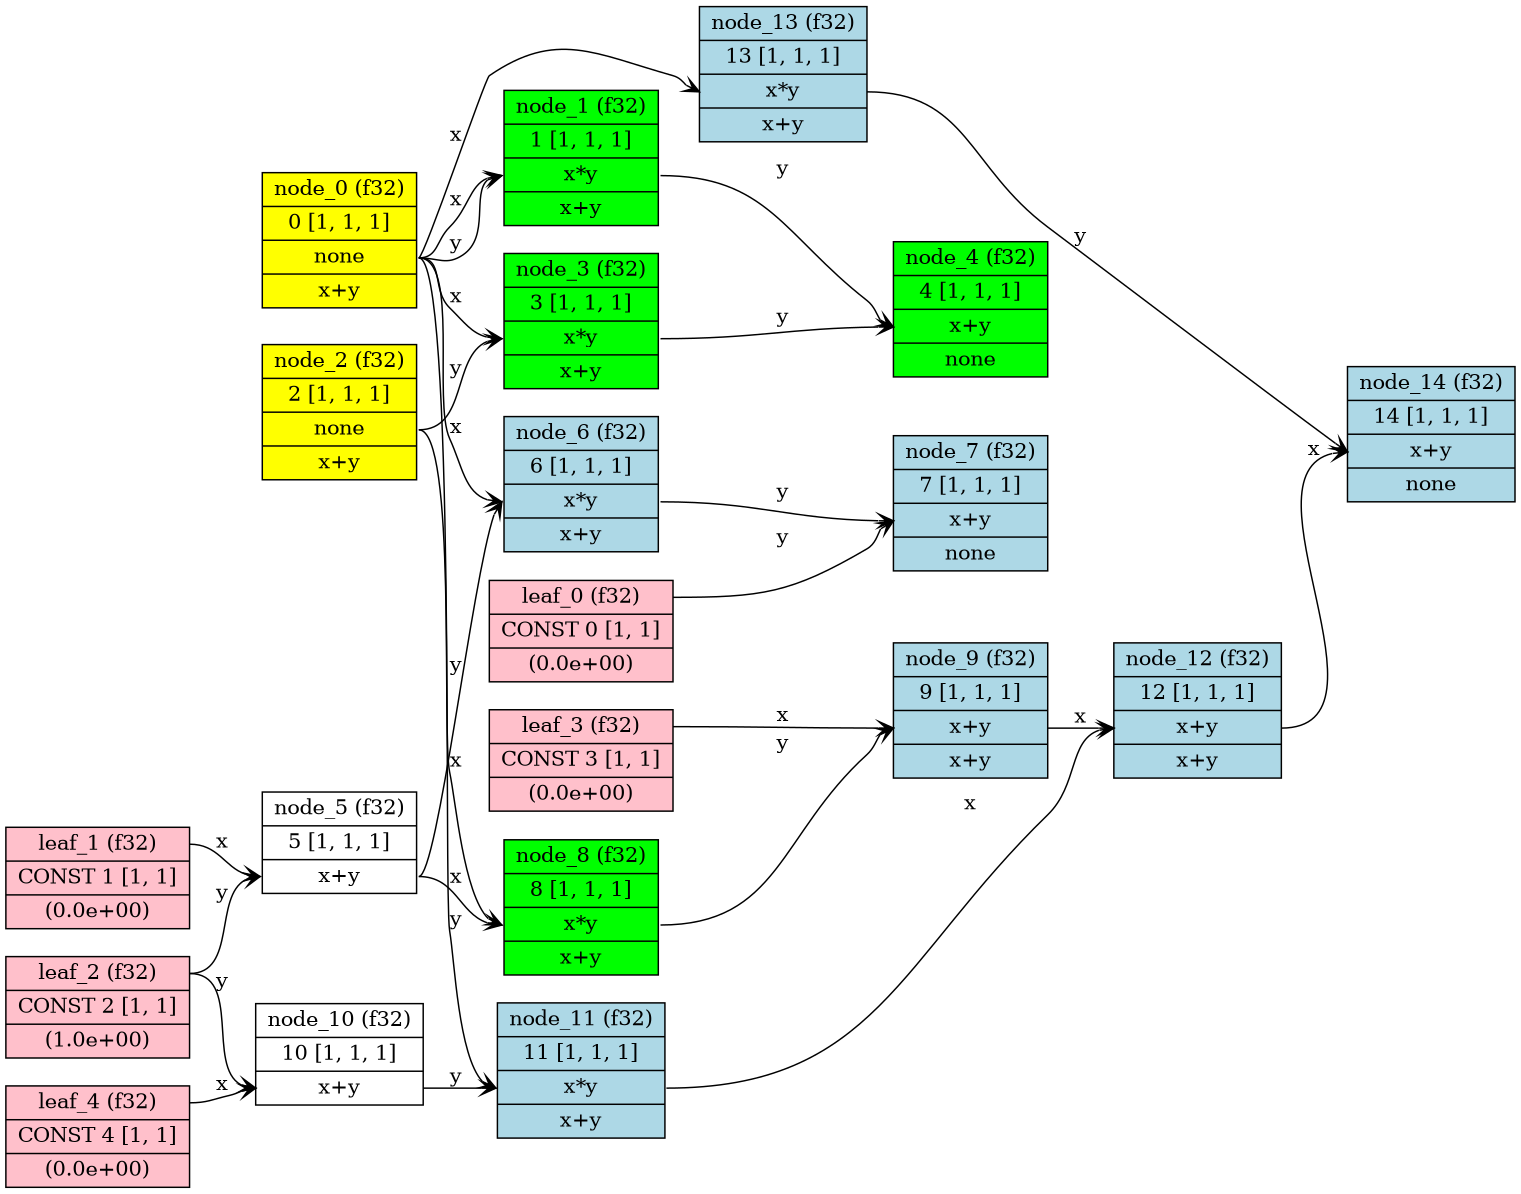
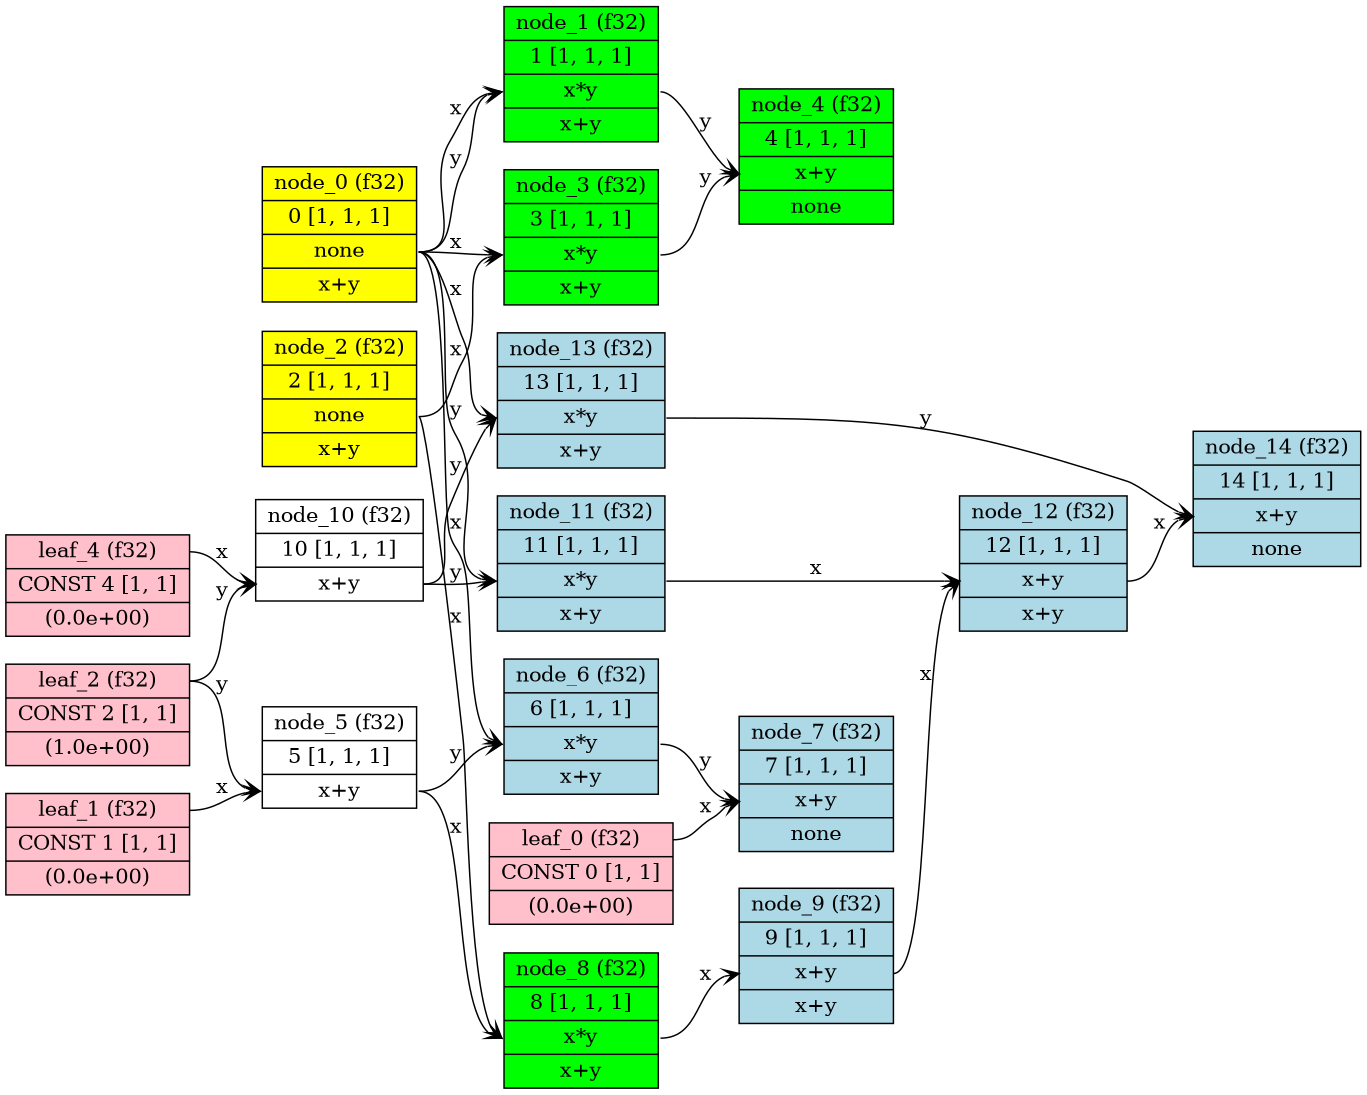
edge "node_2 (f32)" -> "node_3 (f32)": label "y" -> "x"
edge "node_10 (f32)" -> "node_13 (f32)": added, label "y"
edge "leaf_0 (f32)" -> "node_7 (f32)": label "y" -> "x"
edge "node_8 (f32)" -> "node_9 (f32)": label "y" -> "x"
node "leaf_3 (f32)": removed
